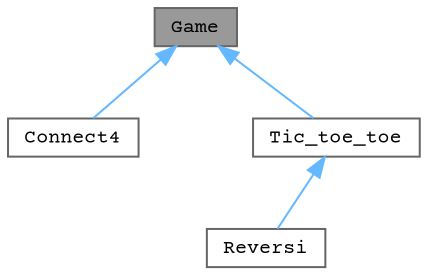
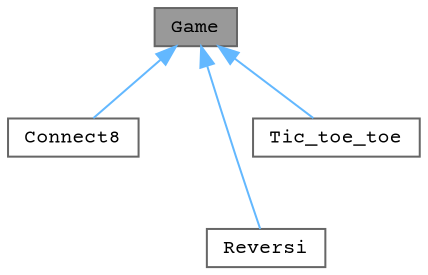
node "Connect4": label "Connect4" -> "Connect8"
edge "Reversi" -> "Tic_toe_toe": now "Reversi" -> "Game"
